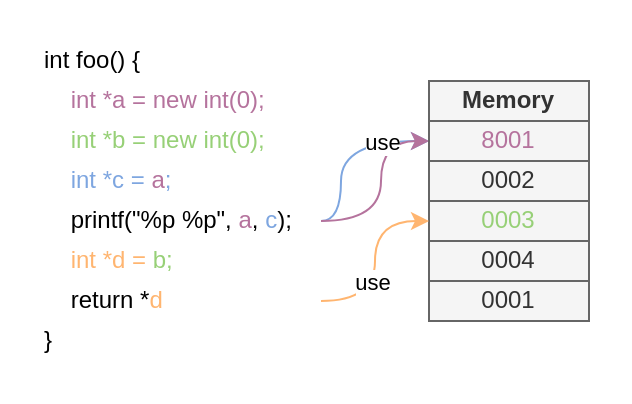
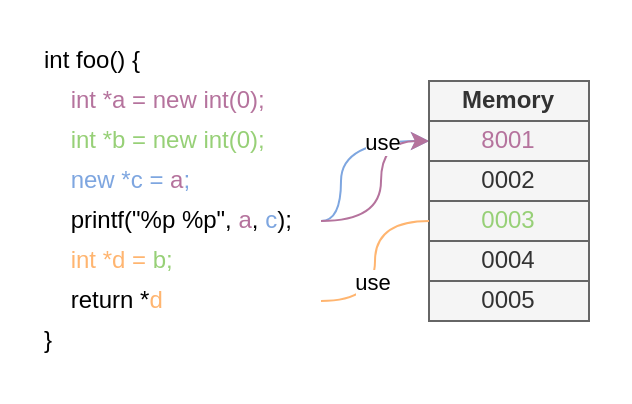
node "int *c = a;": label "int *c = a;" -> "new *c = a;"
edge "return *d" -> "0003": arrowhead classic -> none
node "0001": label "0001" -> "0005"
